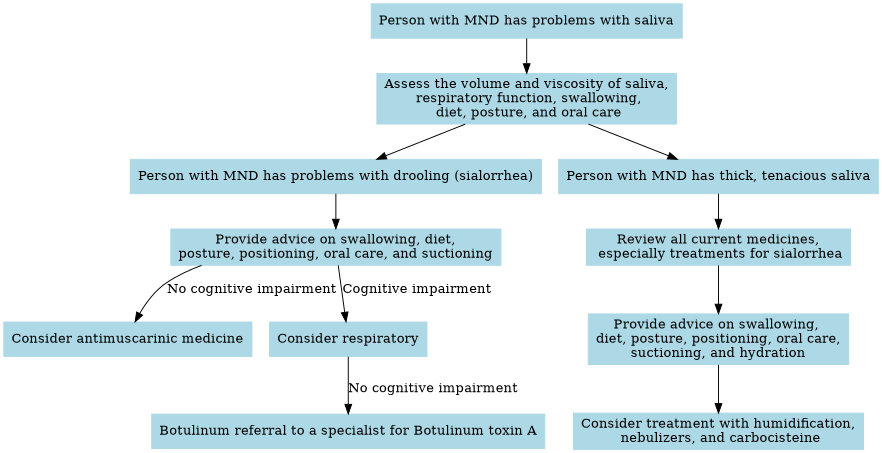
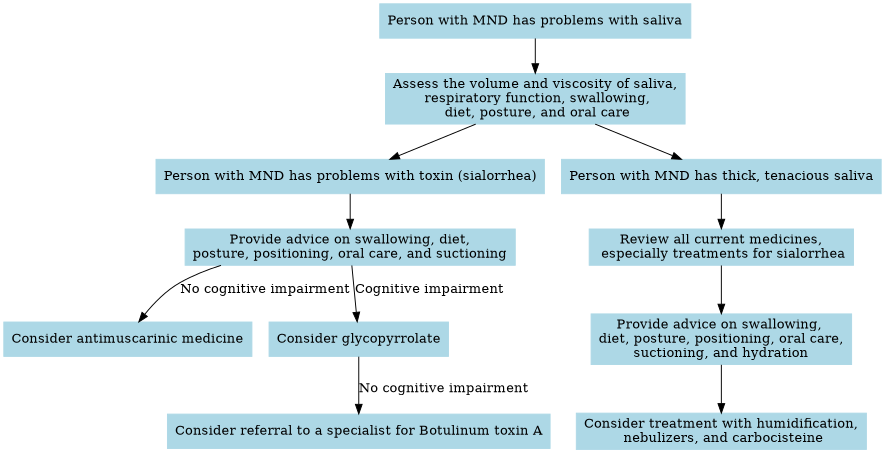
node "Person with MND has problems with drooling (sialorrhea)": label "Person with MND has problems with drooling (sialorrhea)" -> "Person with MND has problems with toxin (sialorrhea)"
node "Consider respiratory": label "Consider respiratory" -> "Consider glycopyrrolate"
node "Botulinum referral to a specialist for Botulinum toxin A": label "Botulinum referral to a specialist for Botulinum toxin A" -> "Consider referral to a specialist for Botulinum toxin A"
